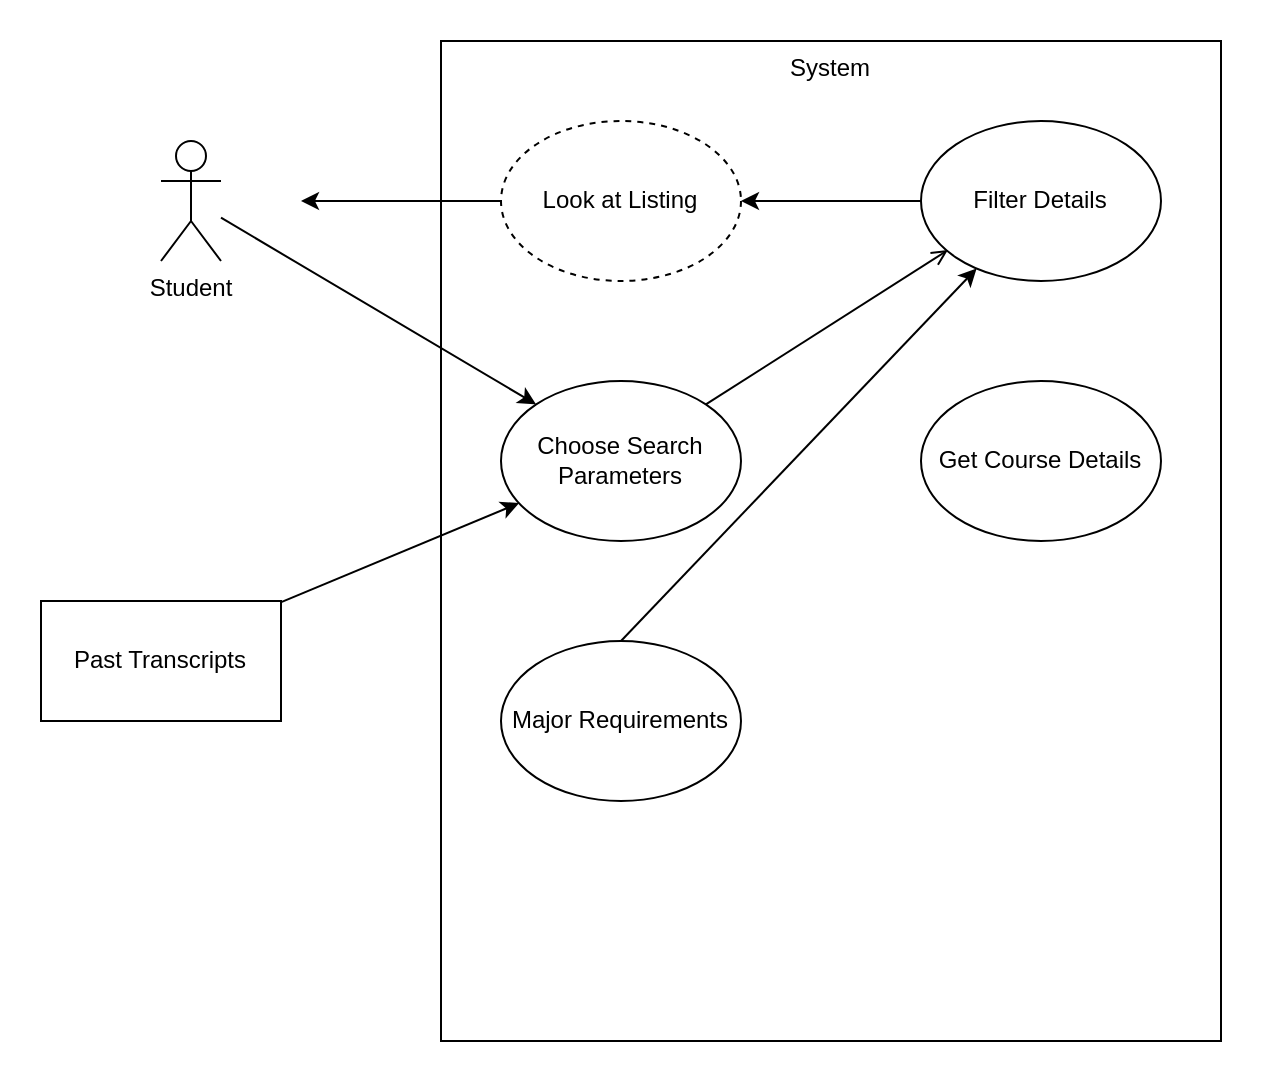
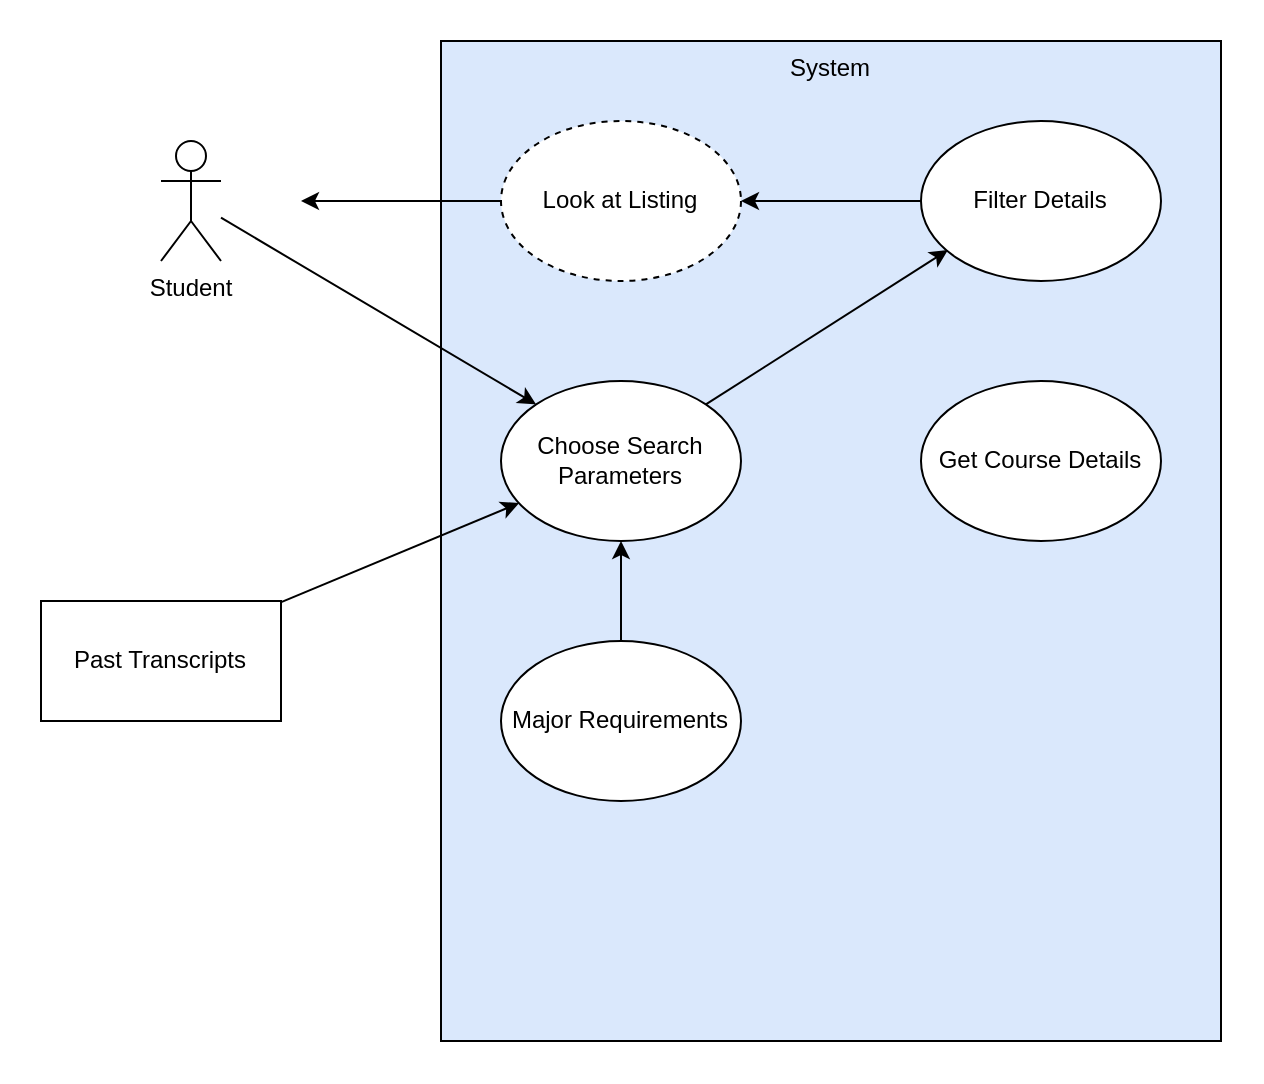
edge "Choose Search Parameters" -> "Filter Details": arrowhead open -> classic
edge "Major Requirements" -> "Filter Details": now "Major Requirements" -> "Choose Search Parameters"
node "System": fillcolor #ffffff -> #dae8fc
